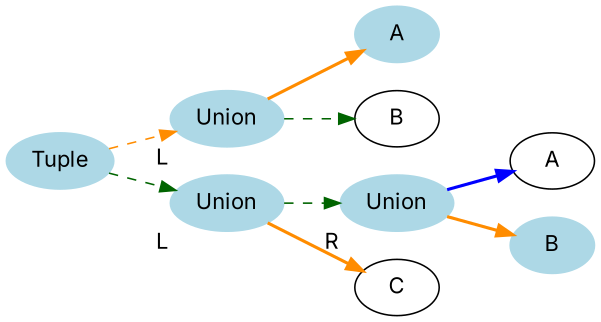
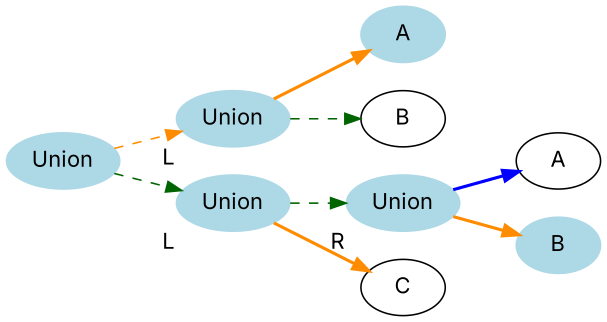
node "Tuple": label "Tuple" -> "Union"
